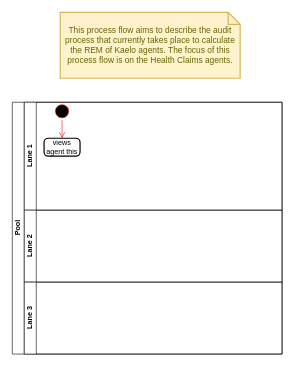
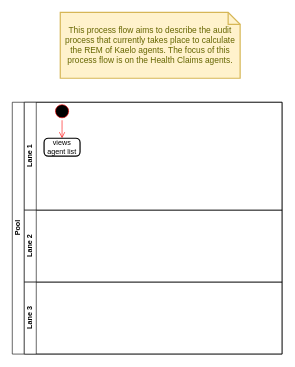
node "views agent this": label "views agent this" -> "views agent list"
